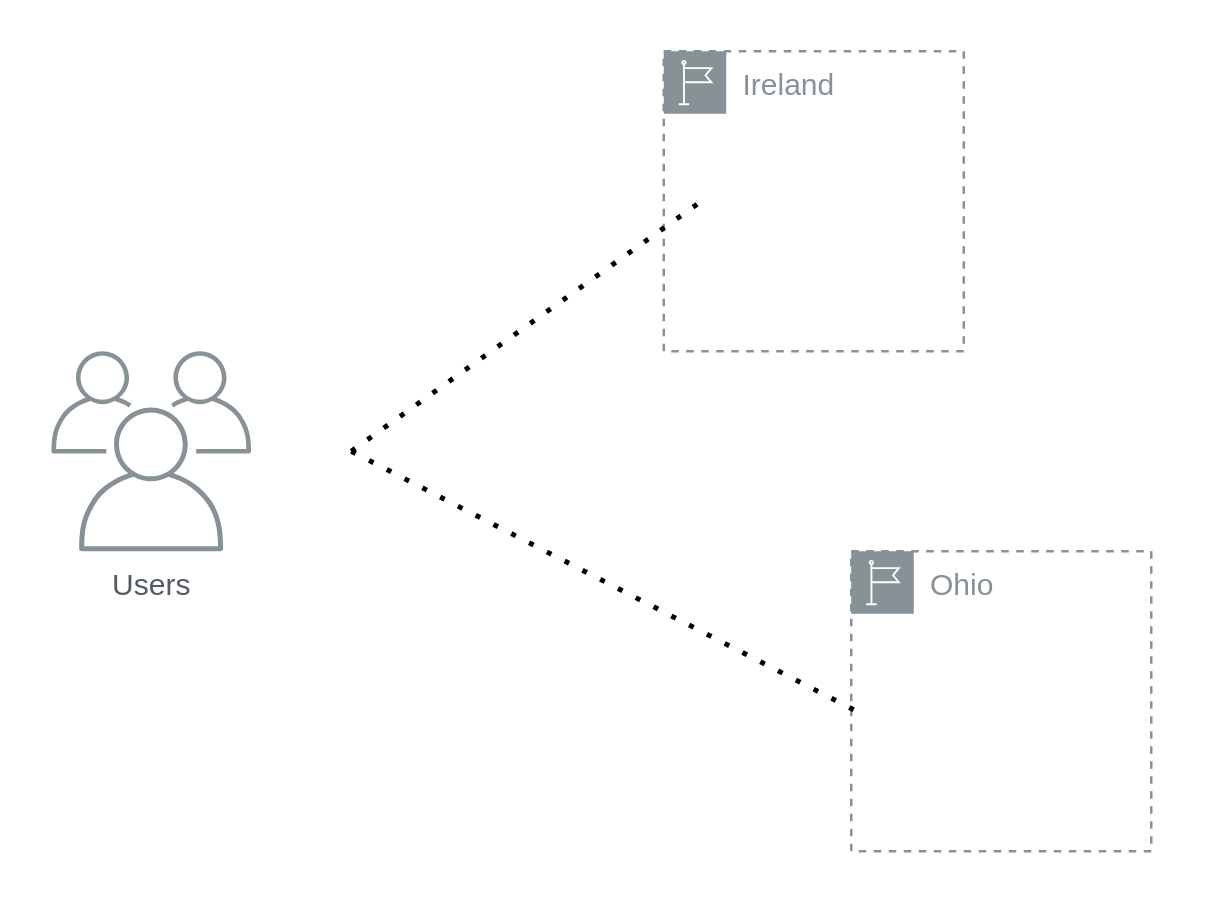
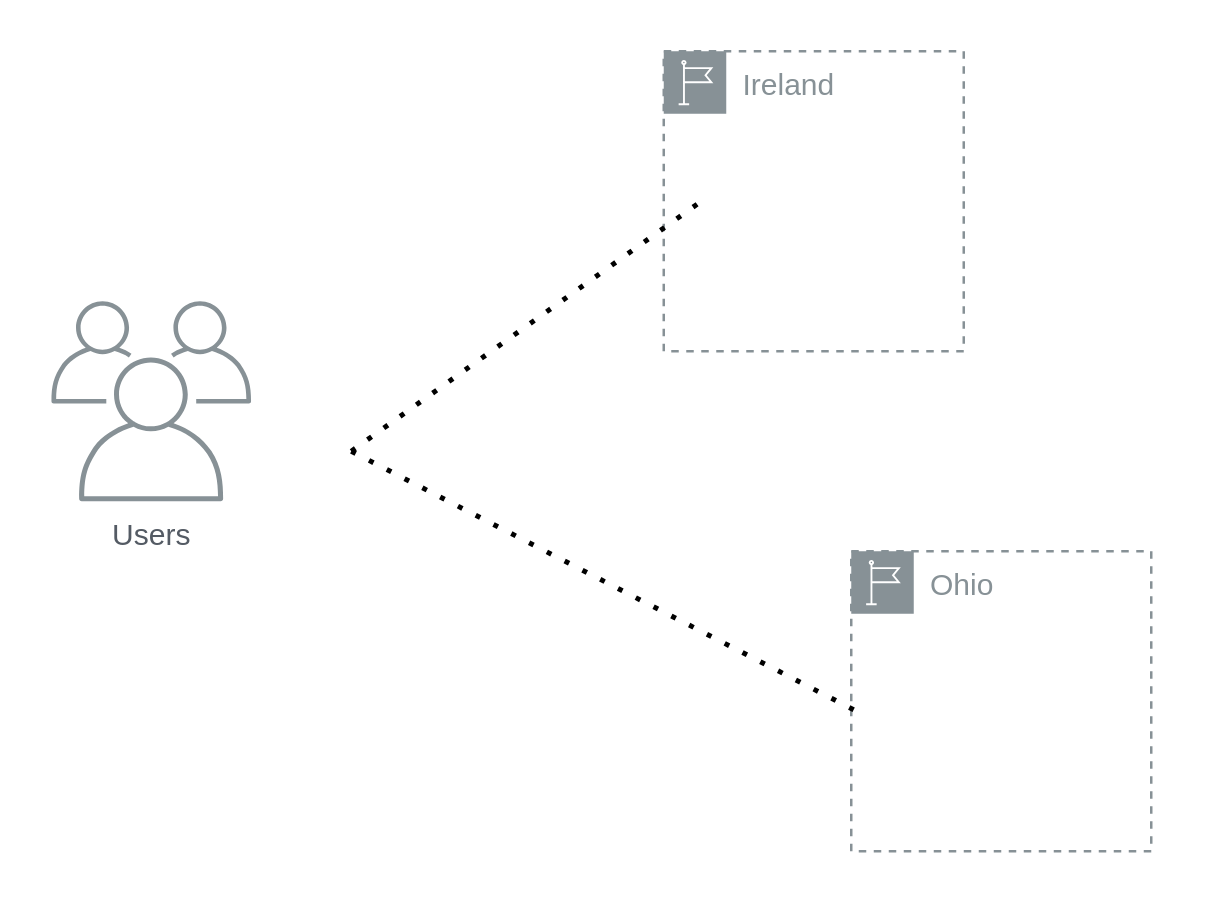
node "Users": moved (151, 451) -> (151, 401)
